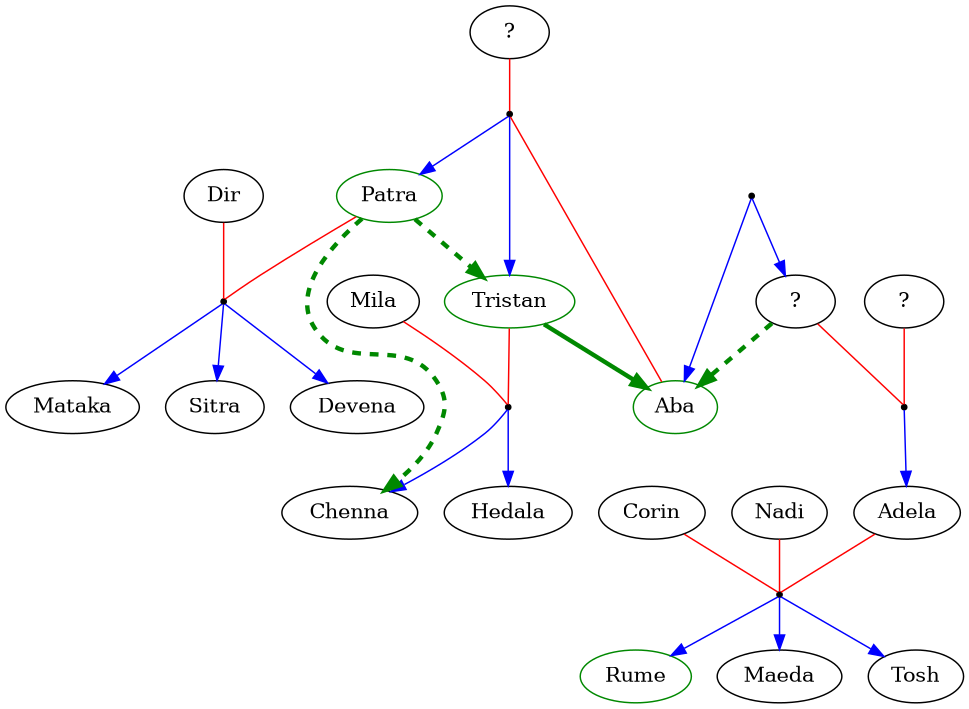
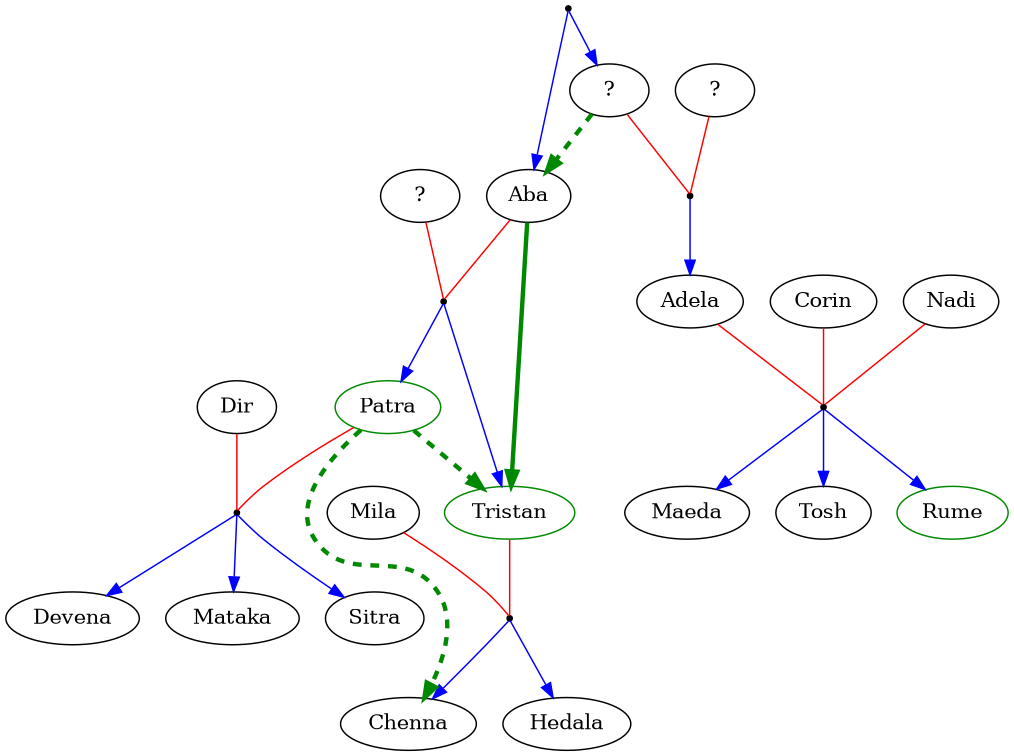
edge "Tristan" -> "Aba": reversed
node "Aba": color #008800 -> black
